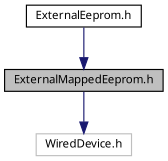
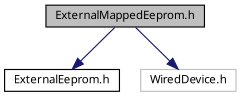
edge "ExternalEeprom.h" -> "ExternalMappedEeprom.h": reversed
